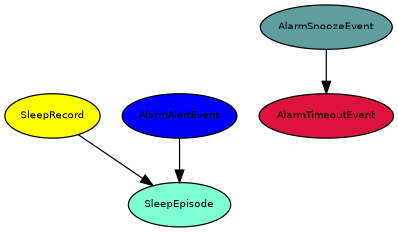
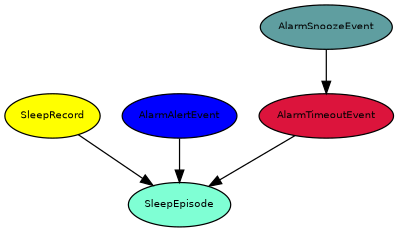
edge "AlarmTimeoutEvent" -> "SleepEpisode": added
